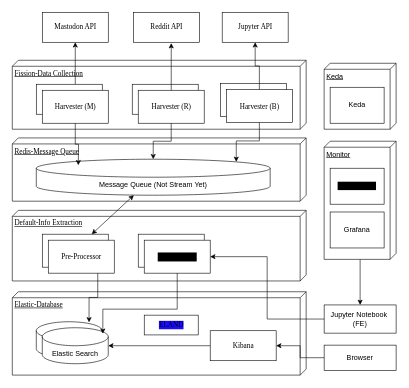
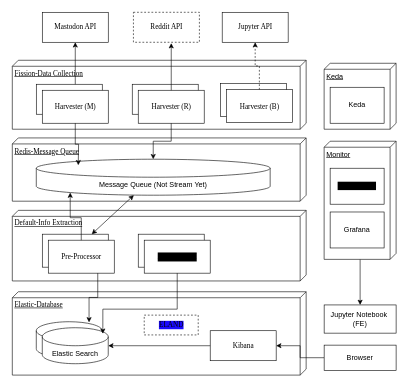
node "Reddit API": style solid -> dashed
edge "Harvester (B)" -> "Jupyter API": style solid -> dashed
edge "Harvester (B)" -> "Message Queue (Not Stream Yet)": removed
edge "Pre-Processor" -> "Message Queue (Not Stream Yet)": added
edge "Jupyter Notebook (FE)" -> "Analyser API": removed
node "ELAND": style solid -> dashed
